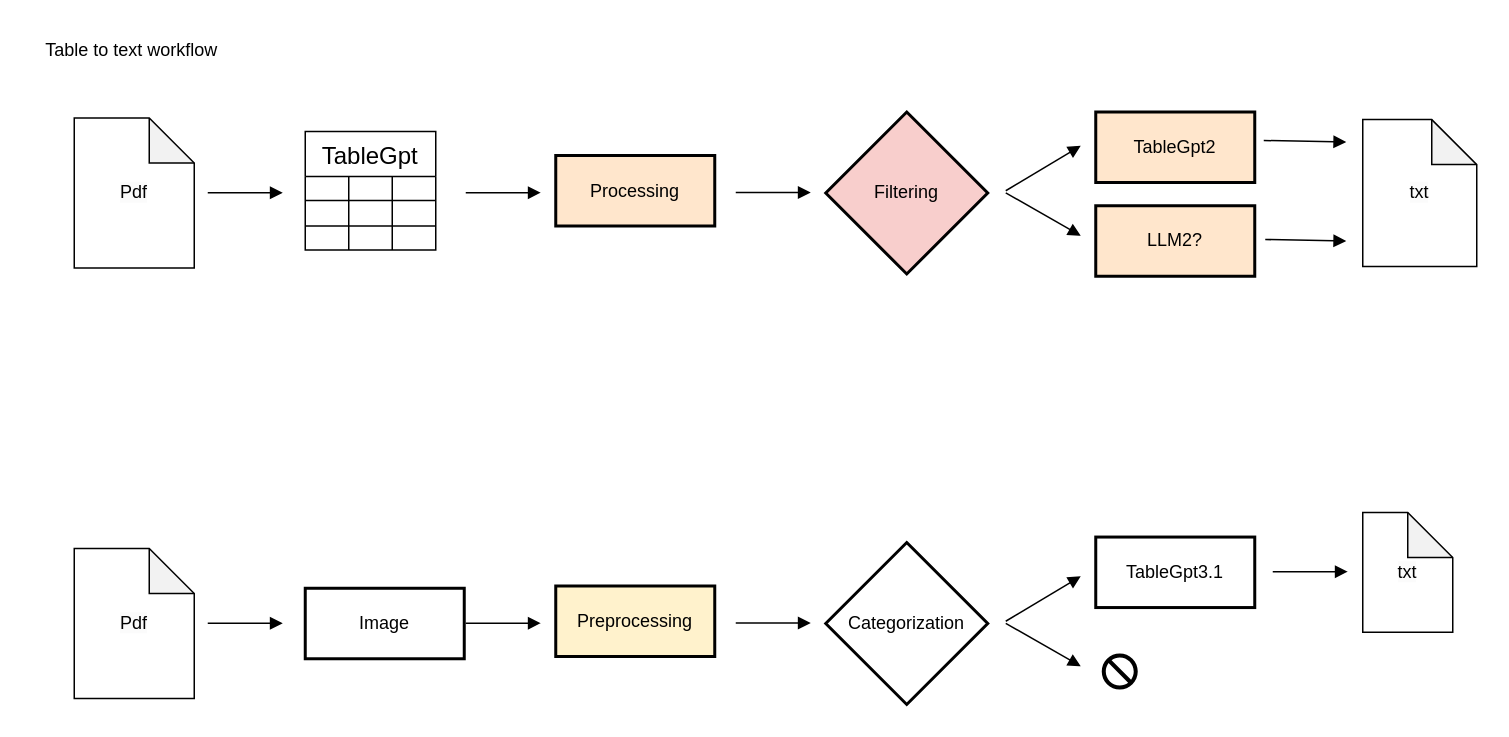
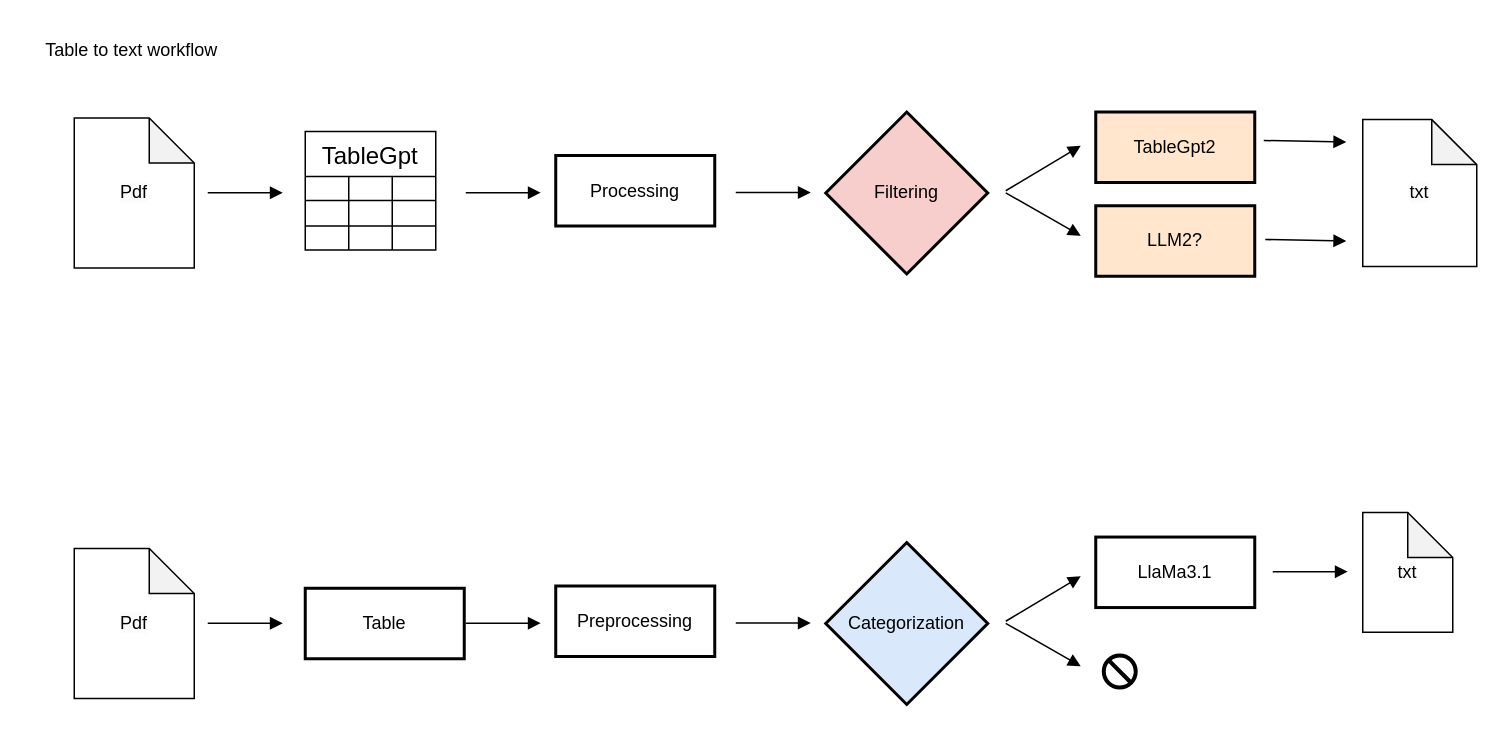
node "Processing": fillcolor #ffe6cc -> #ffffff
node "TableGpt3.1": label "TableGpt3.1" -> "LlaMa3.1"
node "Preprocessing": fillcolor #fff2cc -> #ffffff
node "Image": label "Image" -> "Table"
node "Categorization": fillcolor #ffffff -> #dae8fc
